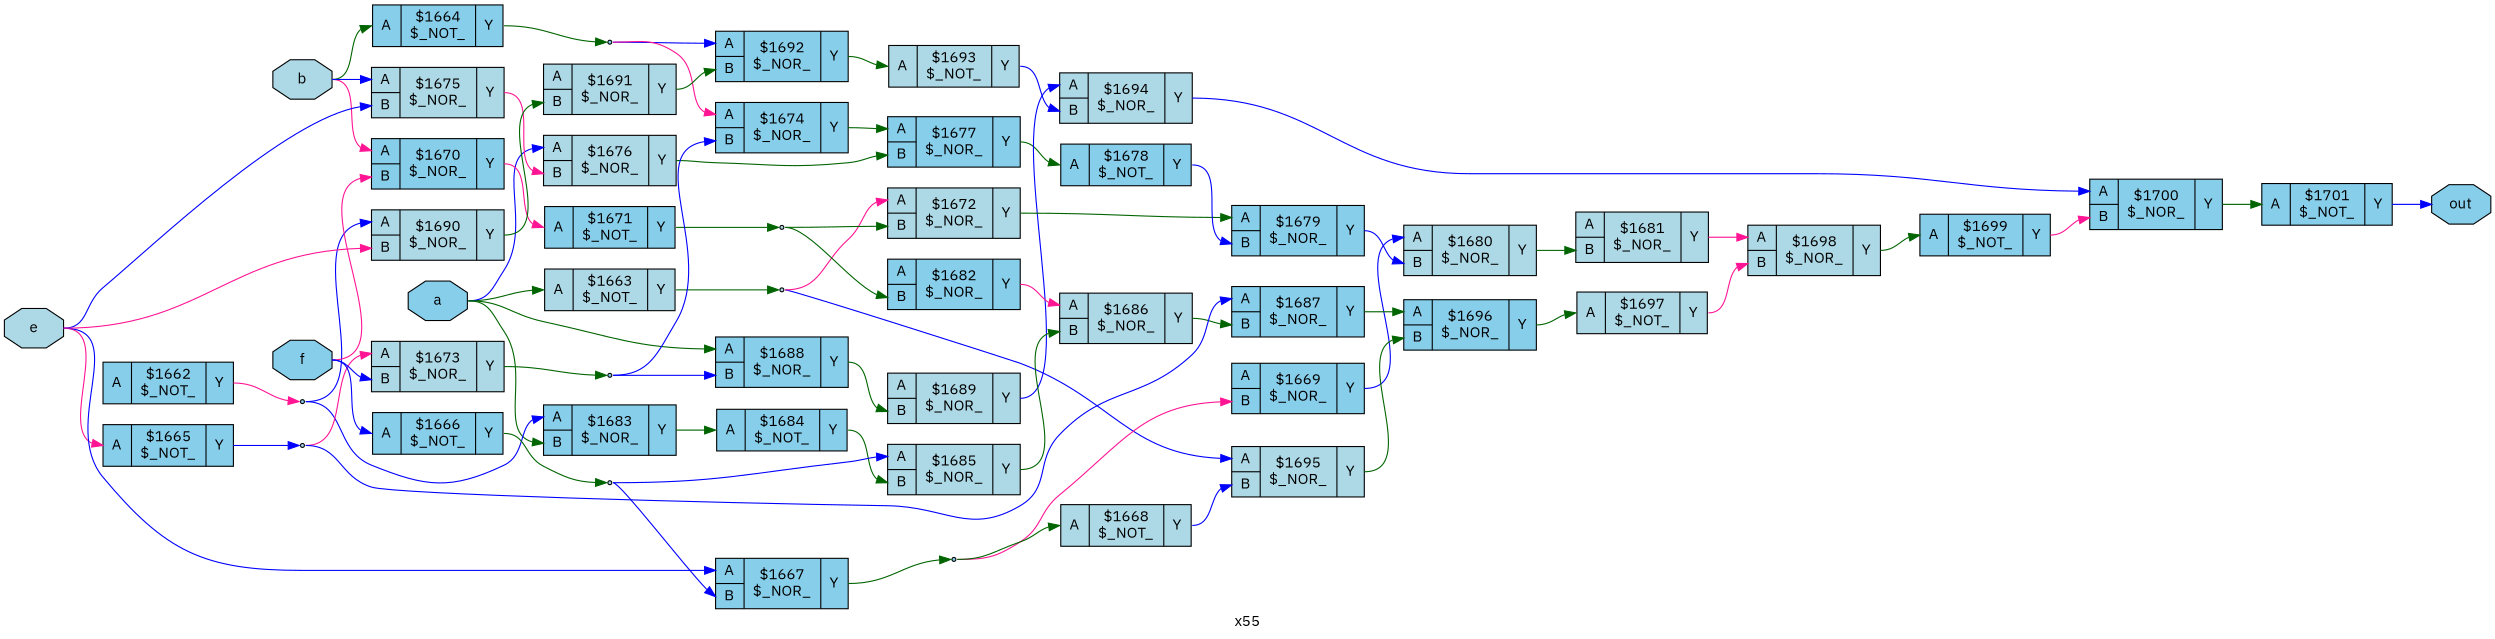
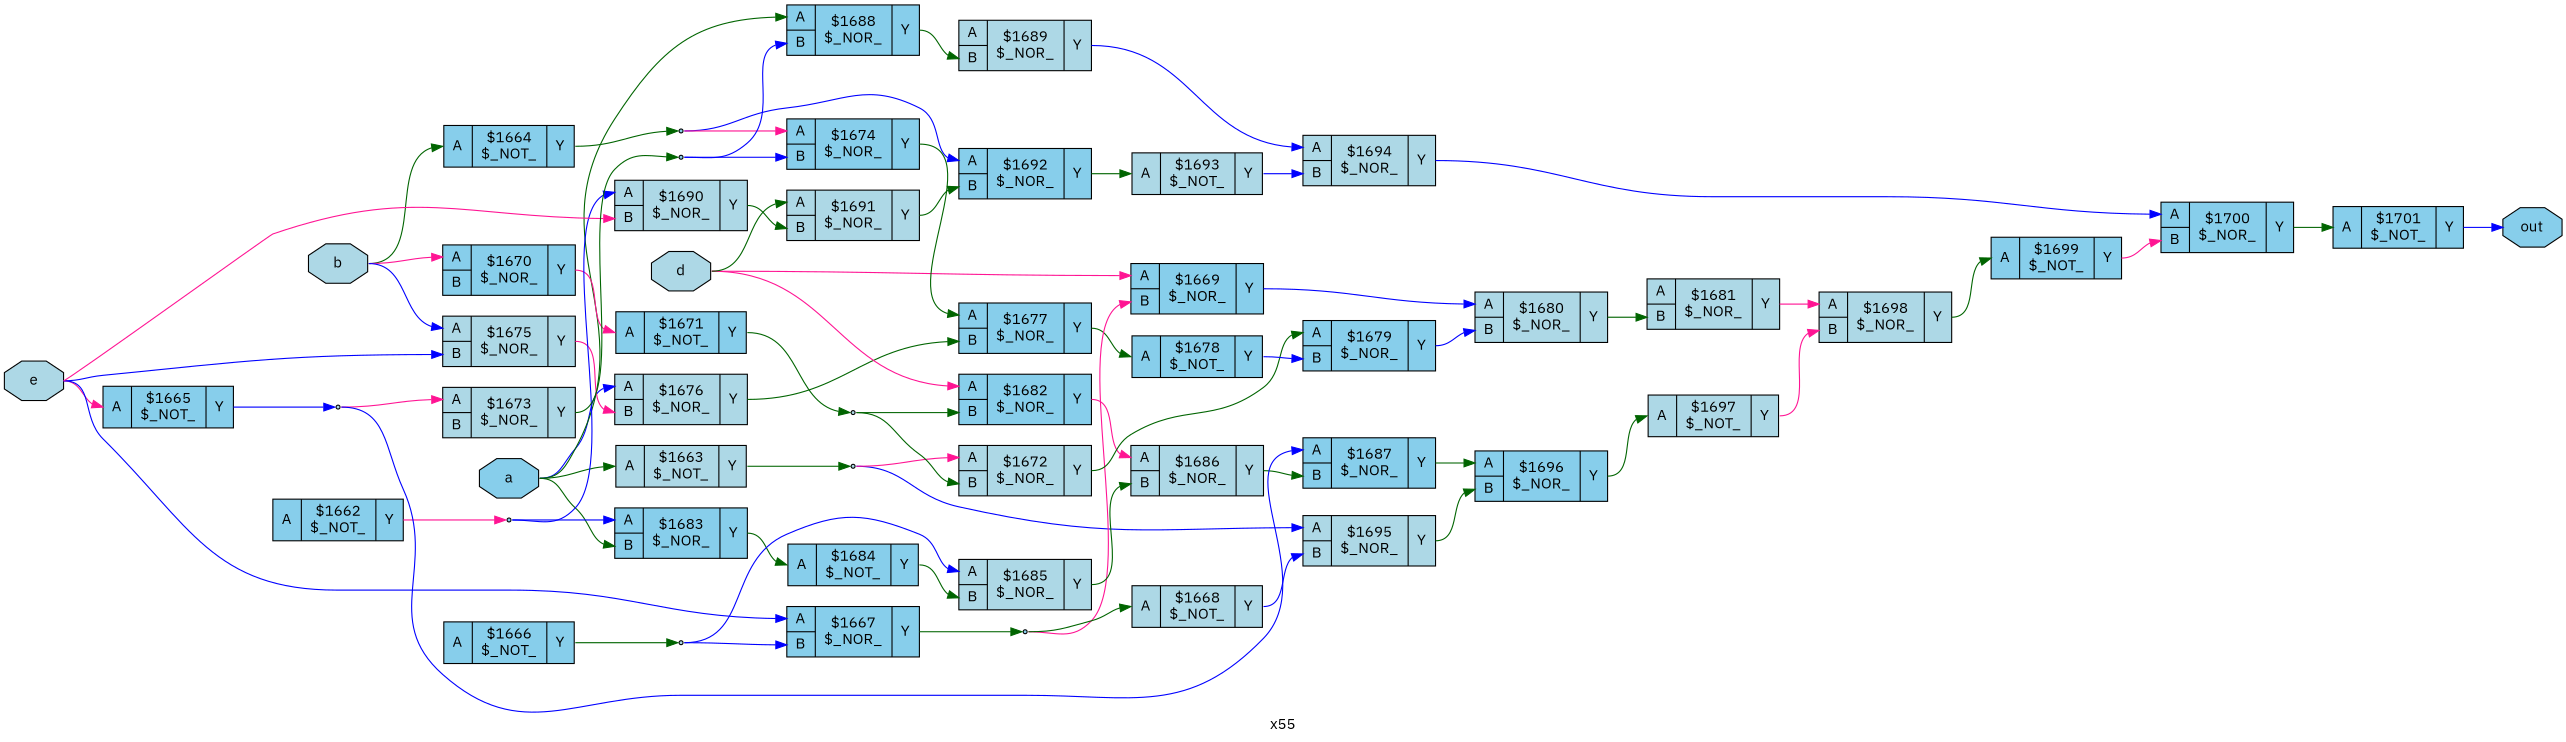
node "d": added
node "f": removed
